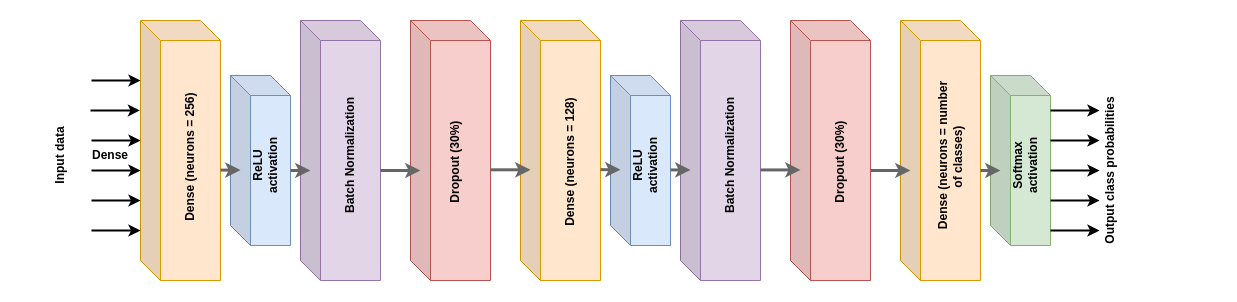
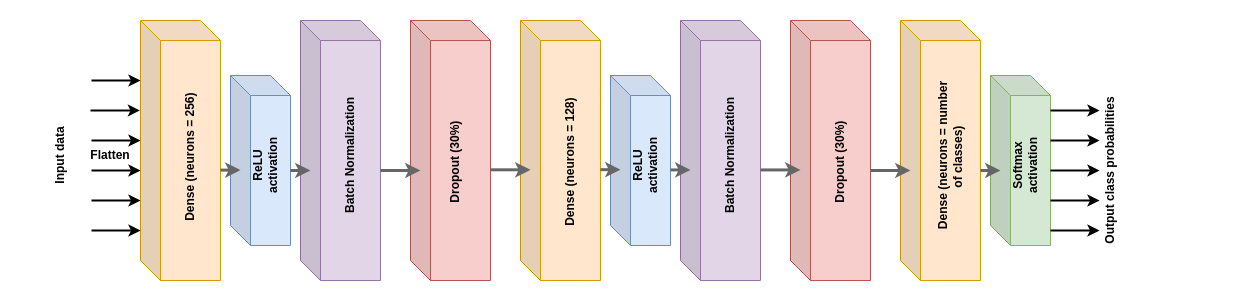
node "Dense": label "Dense" -> "Flatten"
